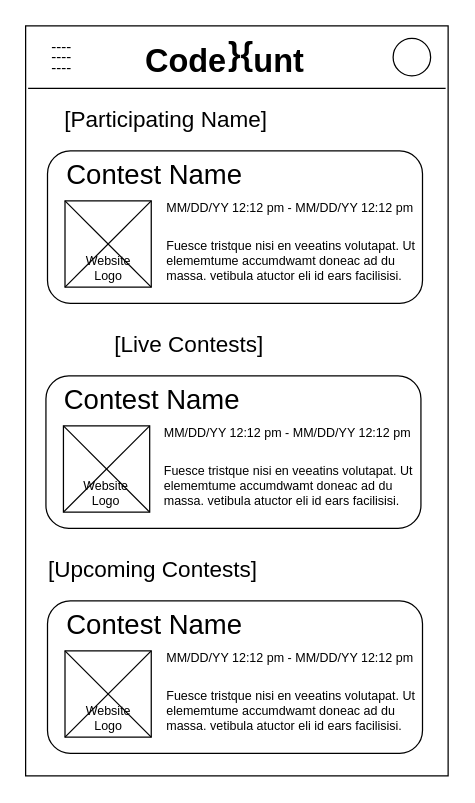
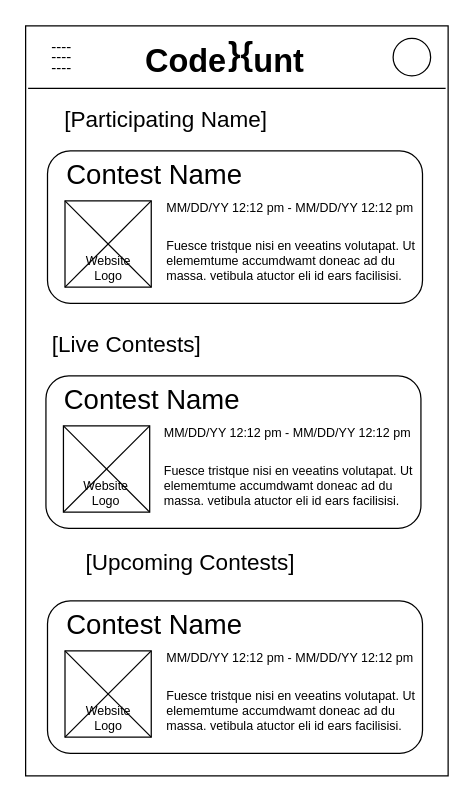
node "[Live Contests]": moved (189, 344) -> (127, 344)
node "[Upcoming Contests]": moved (153, 569) -> (191, 563)
